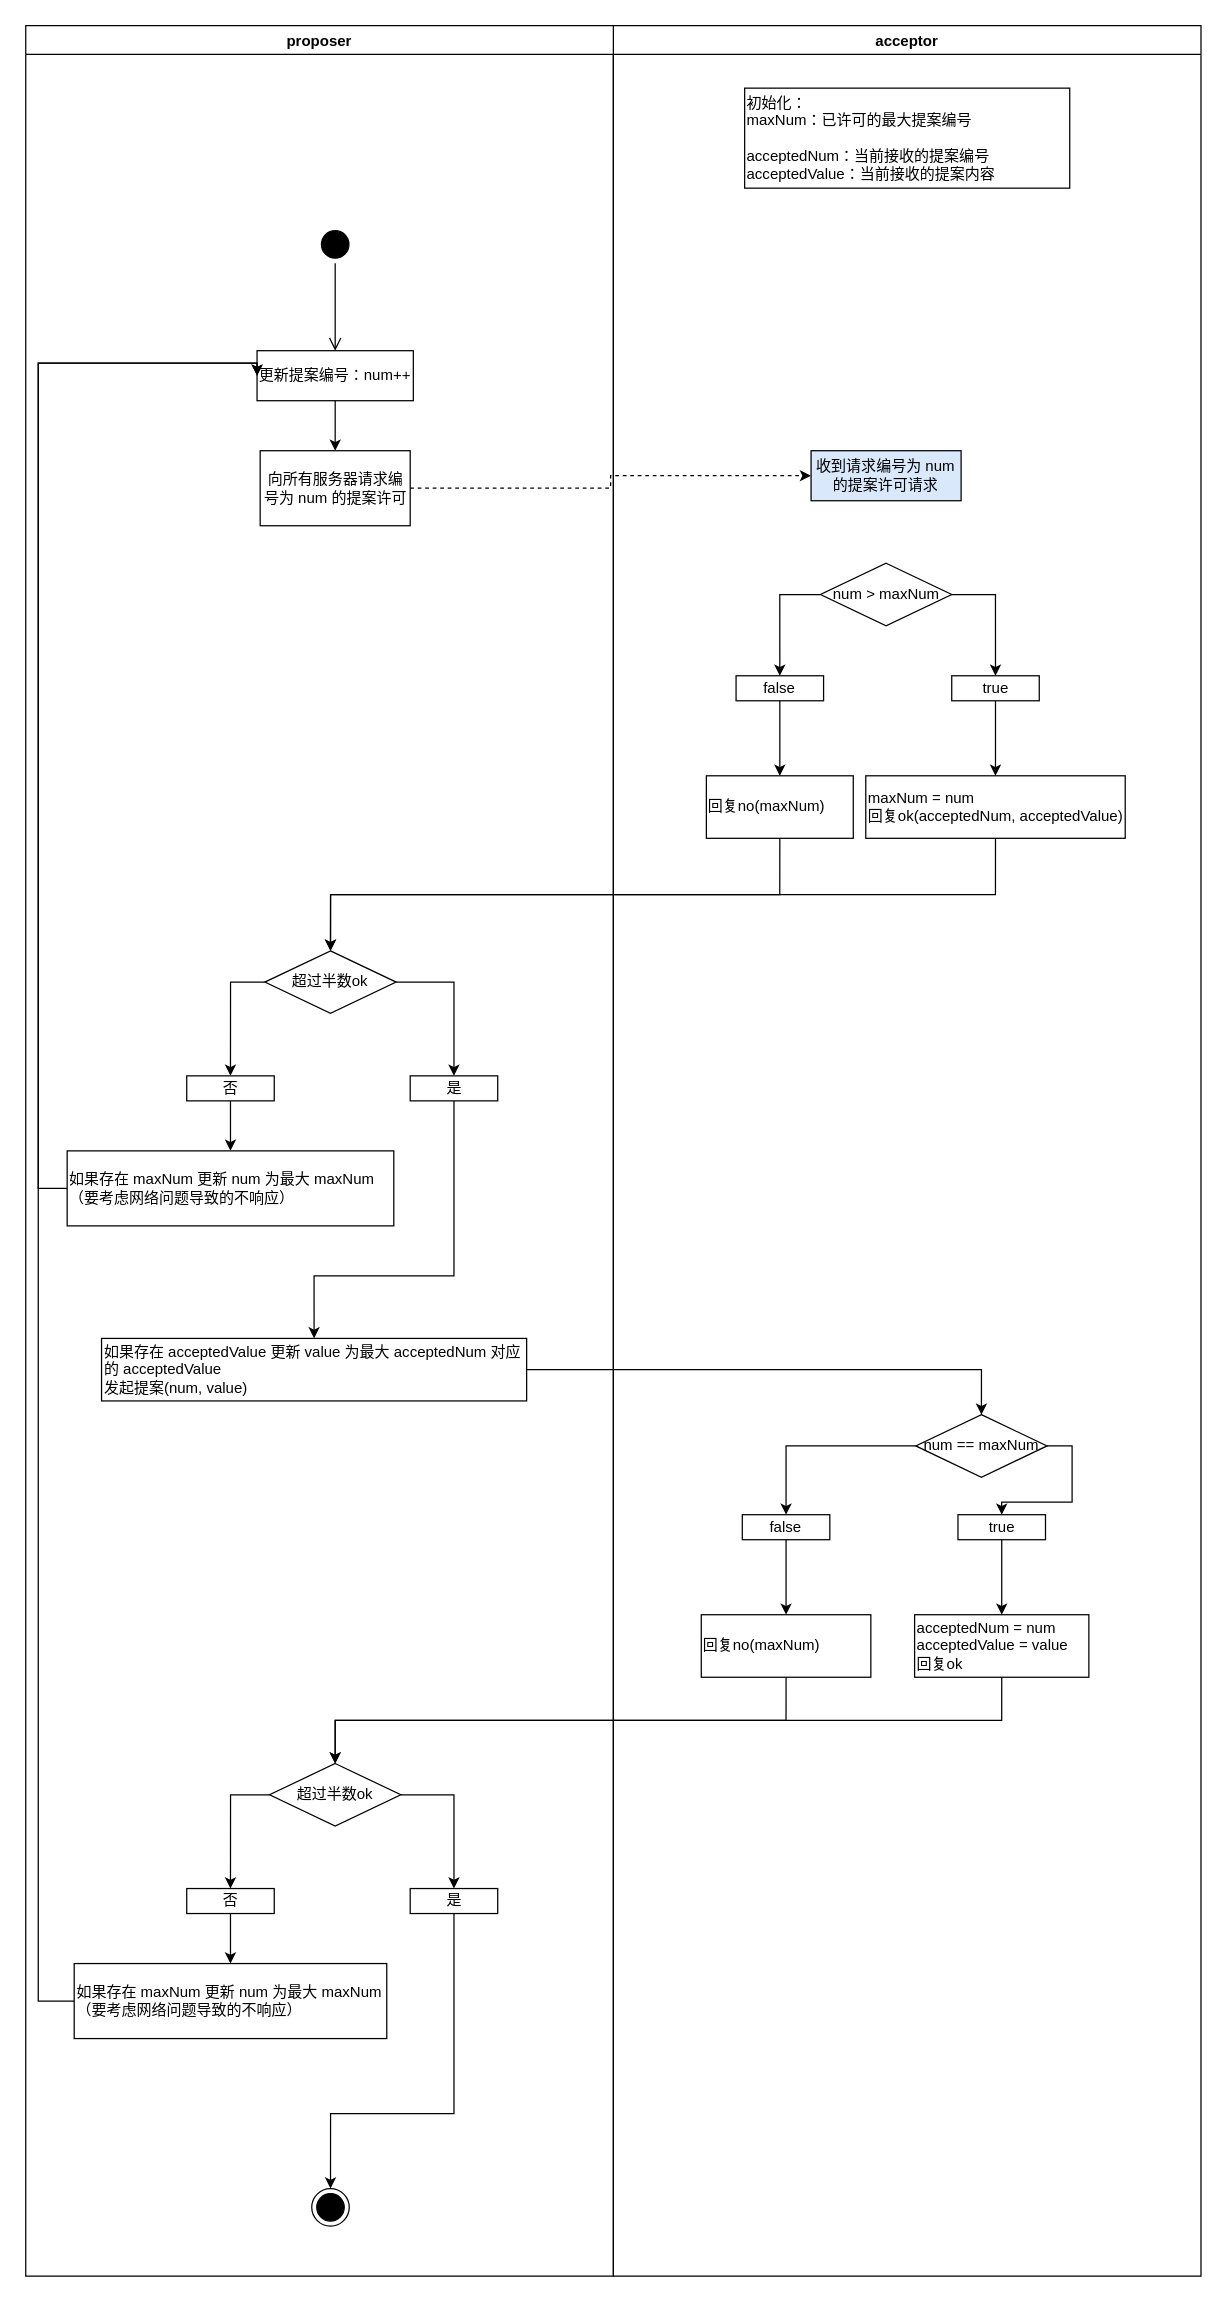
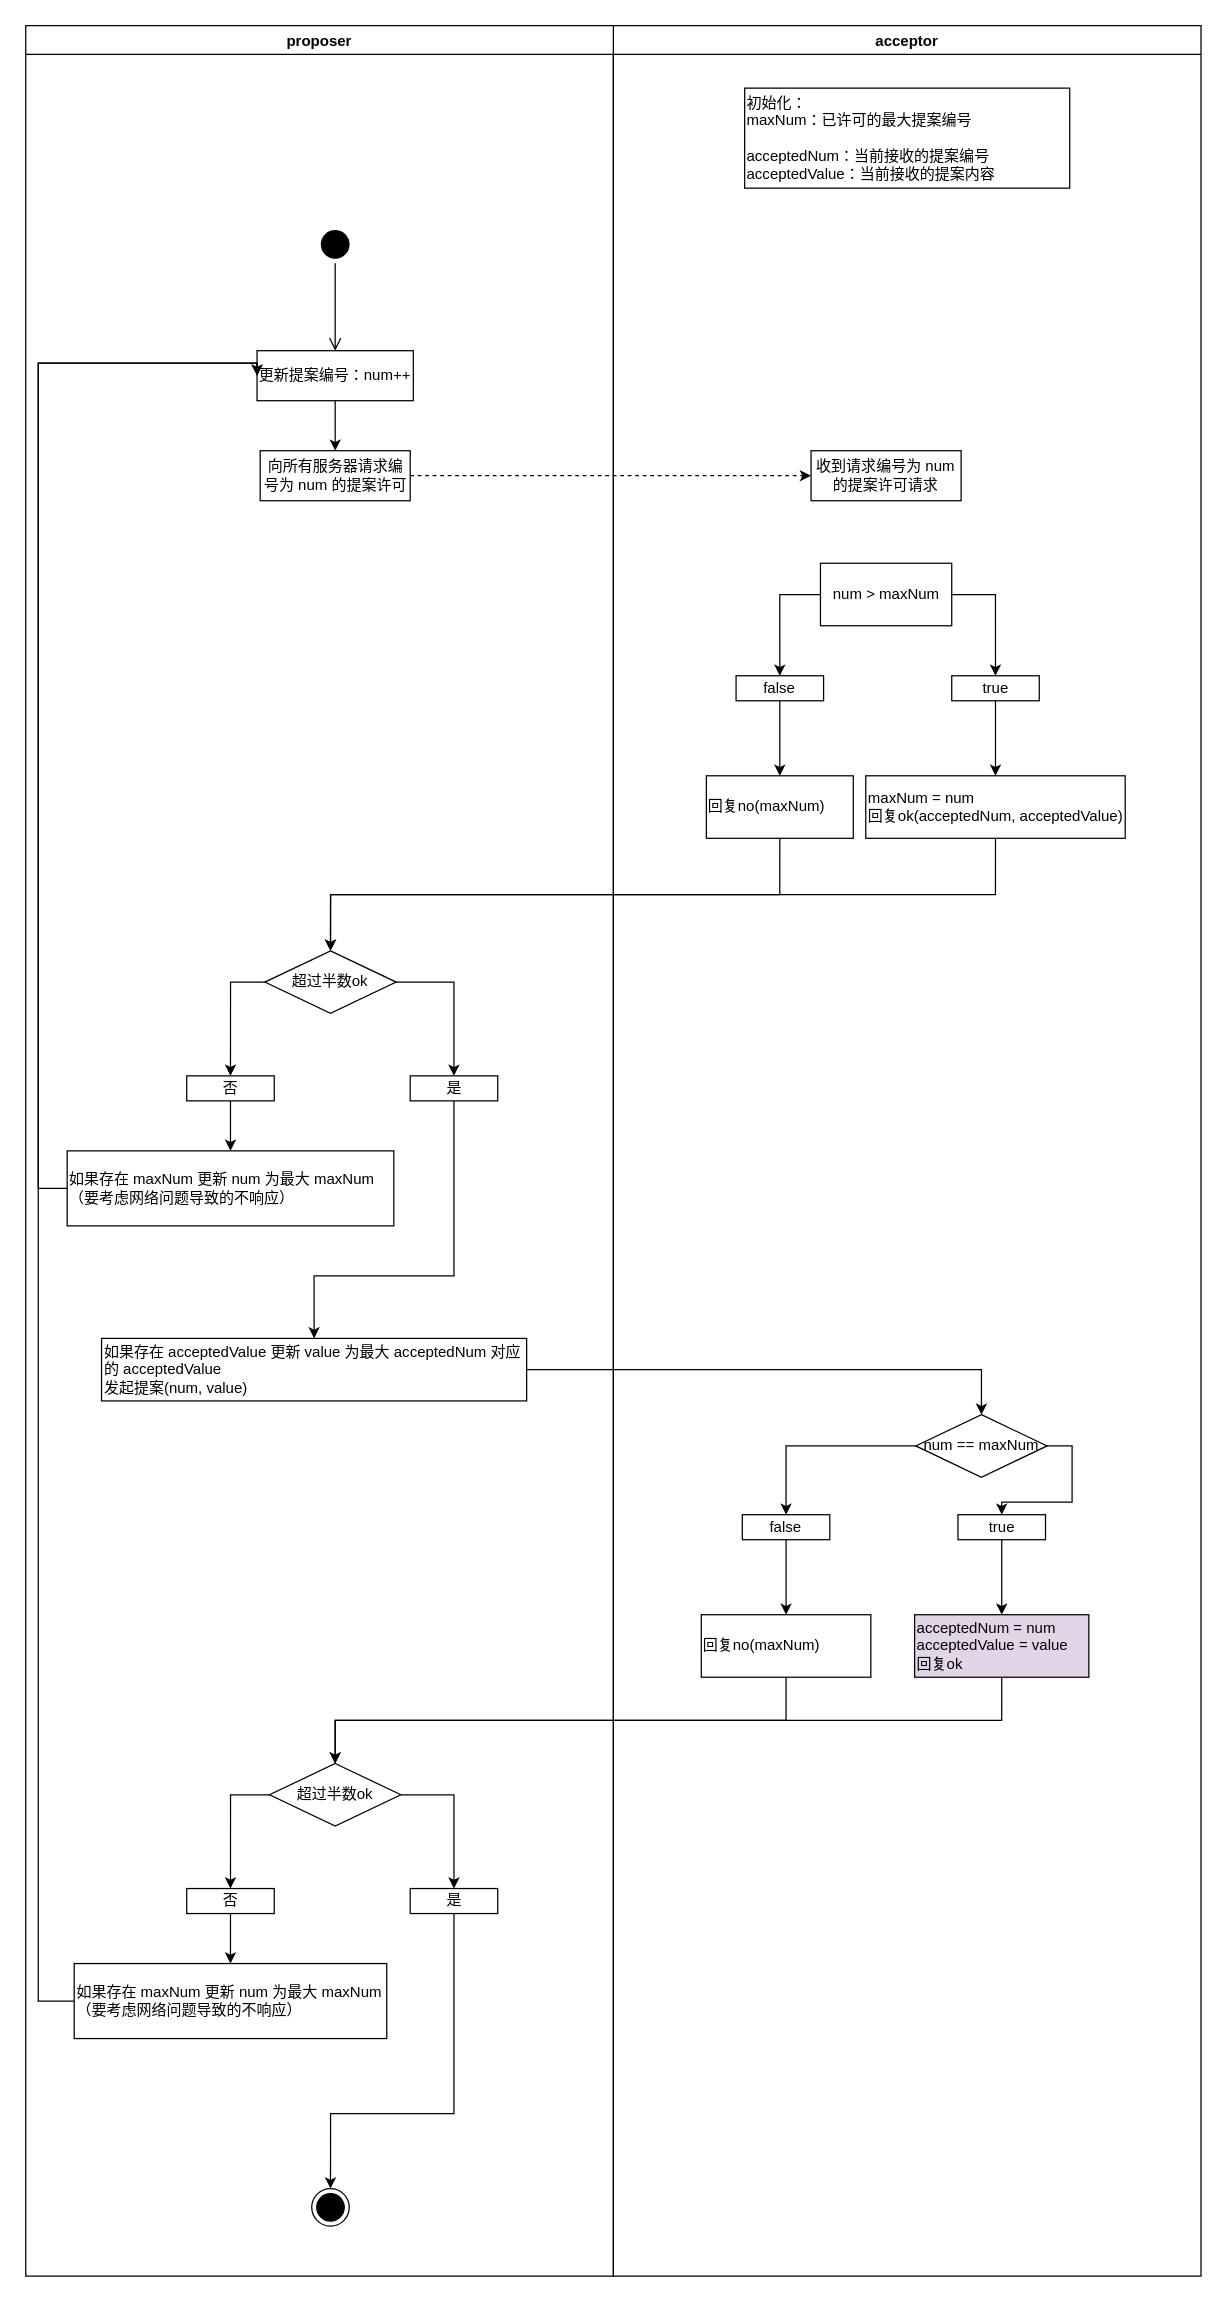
node "收到请求编号为 num 的提案许可请求": fillcolor #dae8fc -> #ffffff
node "向所有服务器请求编号为 num 的提案许可": size 150x75 -> 150x50
node "num > maxNum": shape diamond -> rectangle
node "acceptedNum = num acceptedValue = value 回复ok": fillcolor #ffffff -> #e1d5e7
